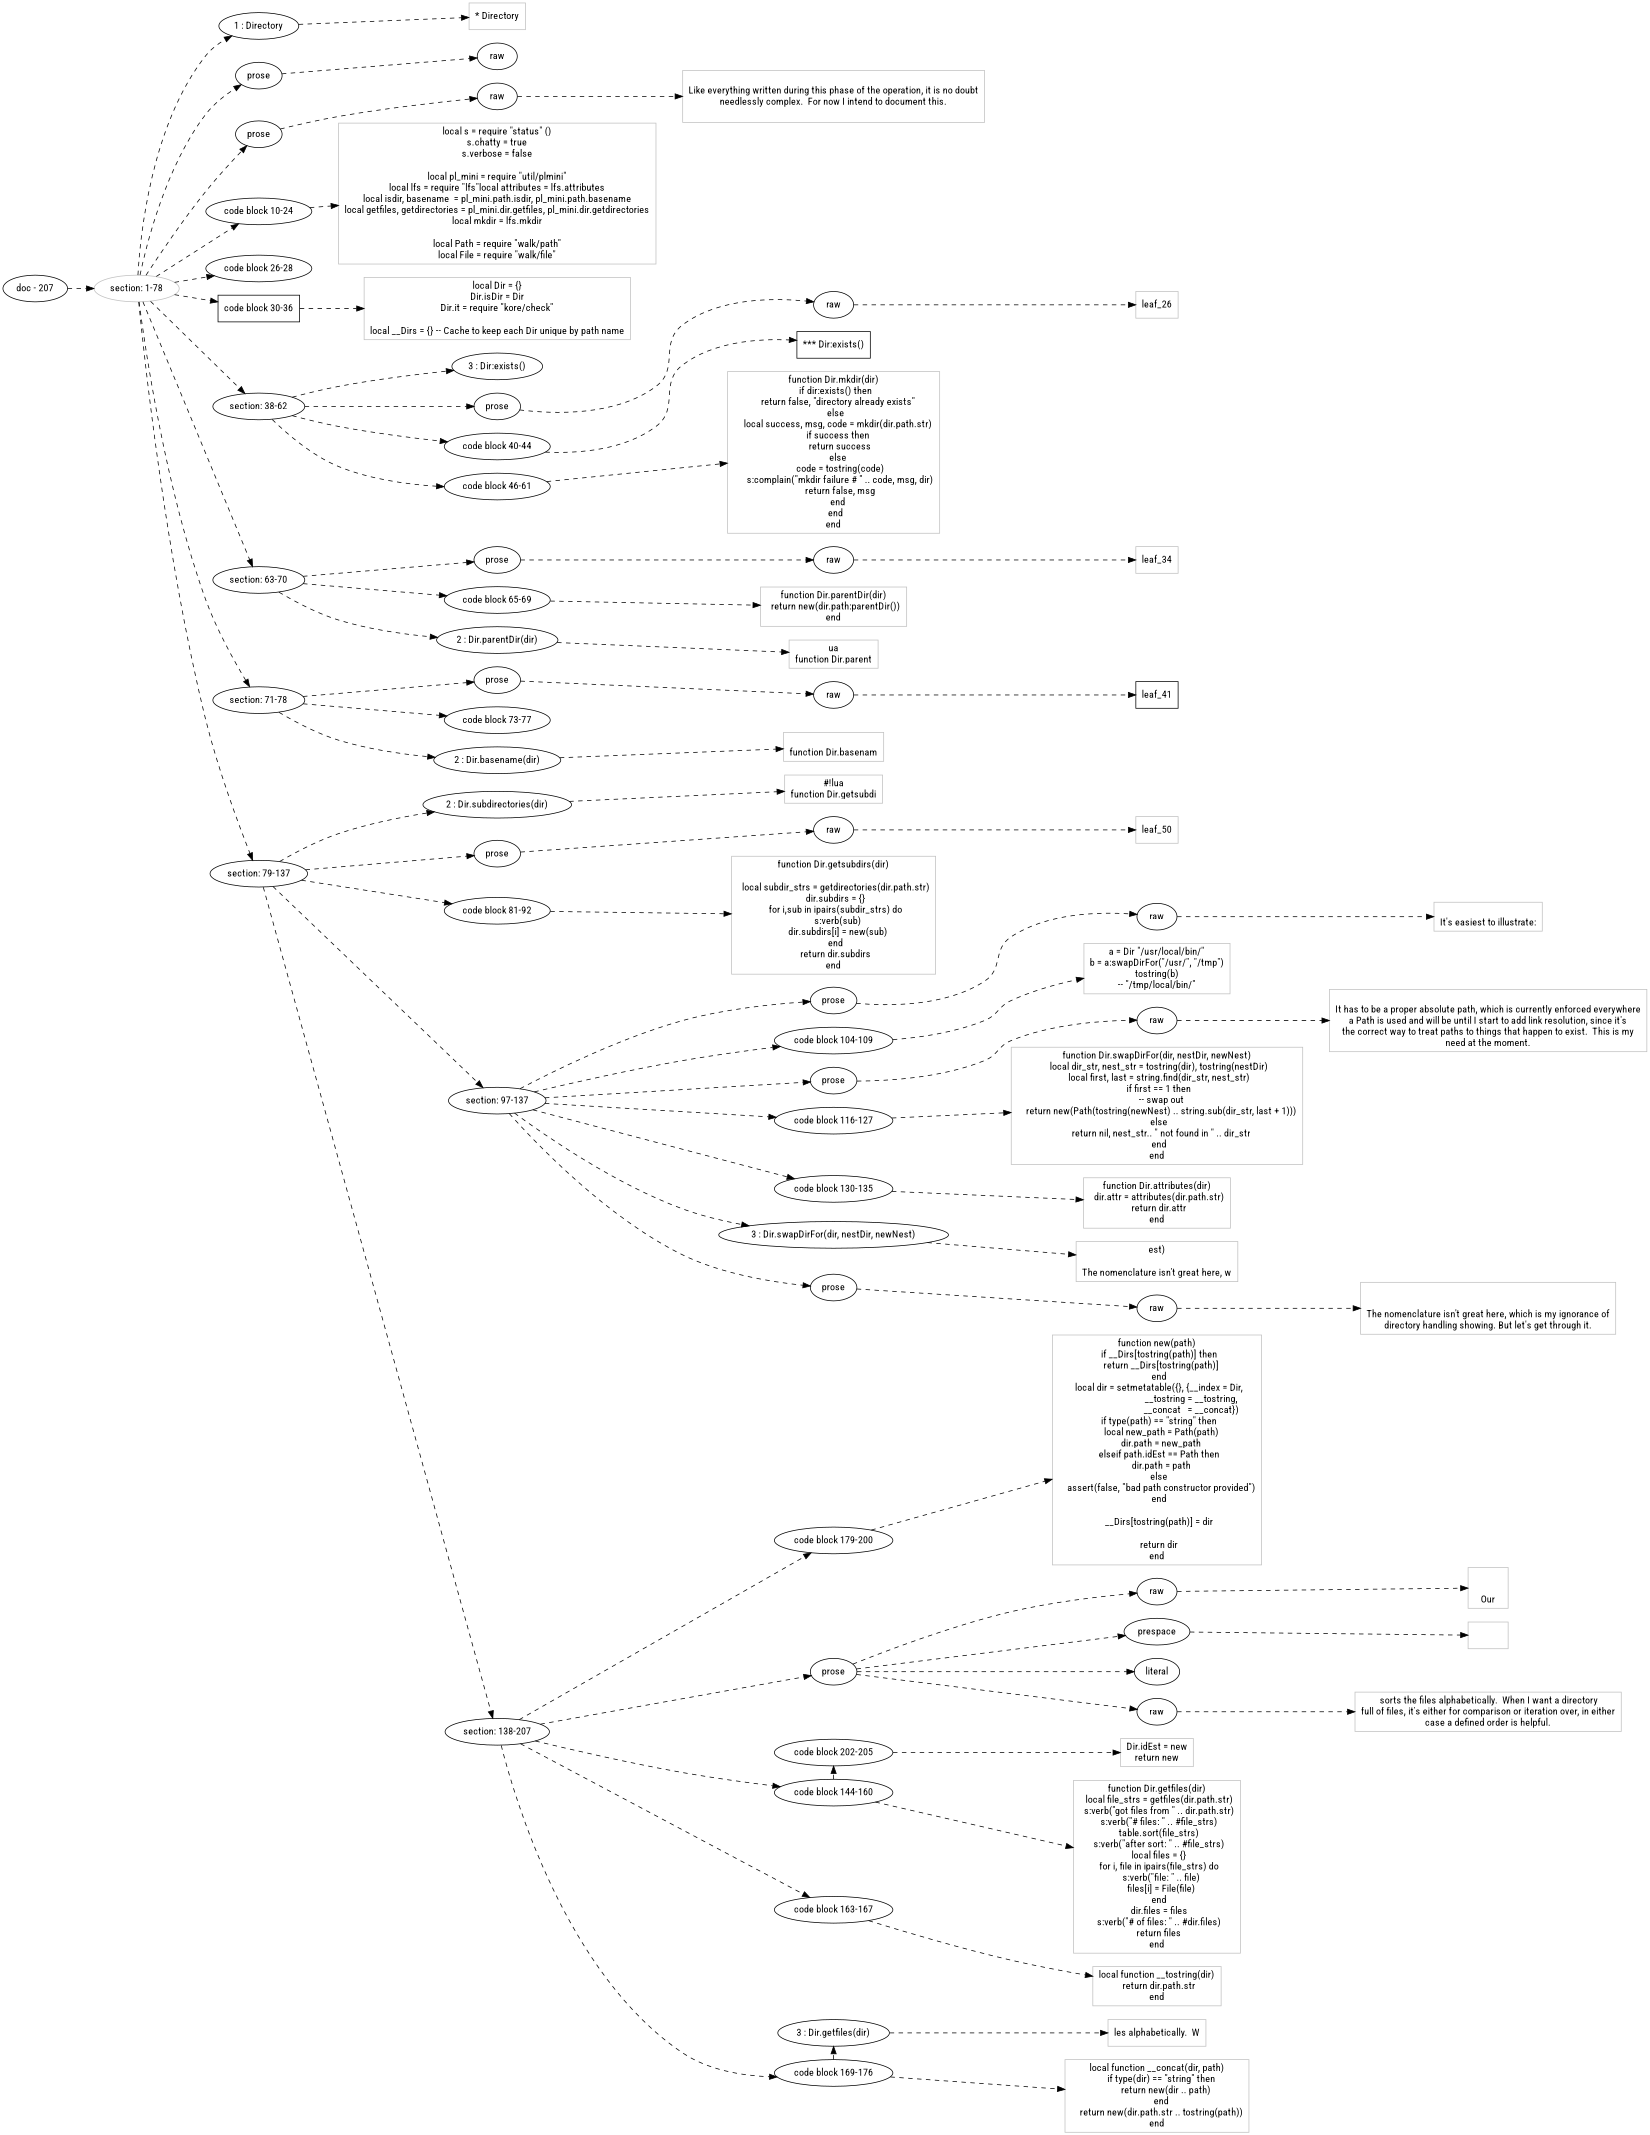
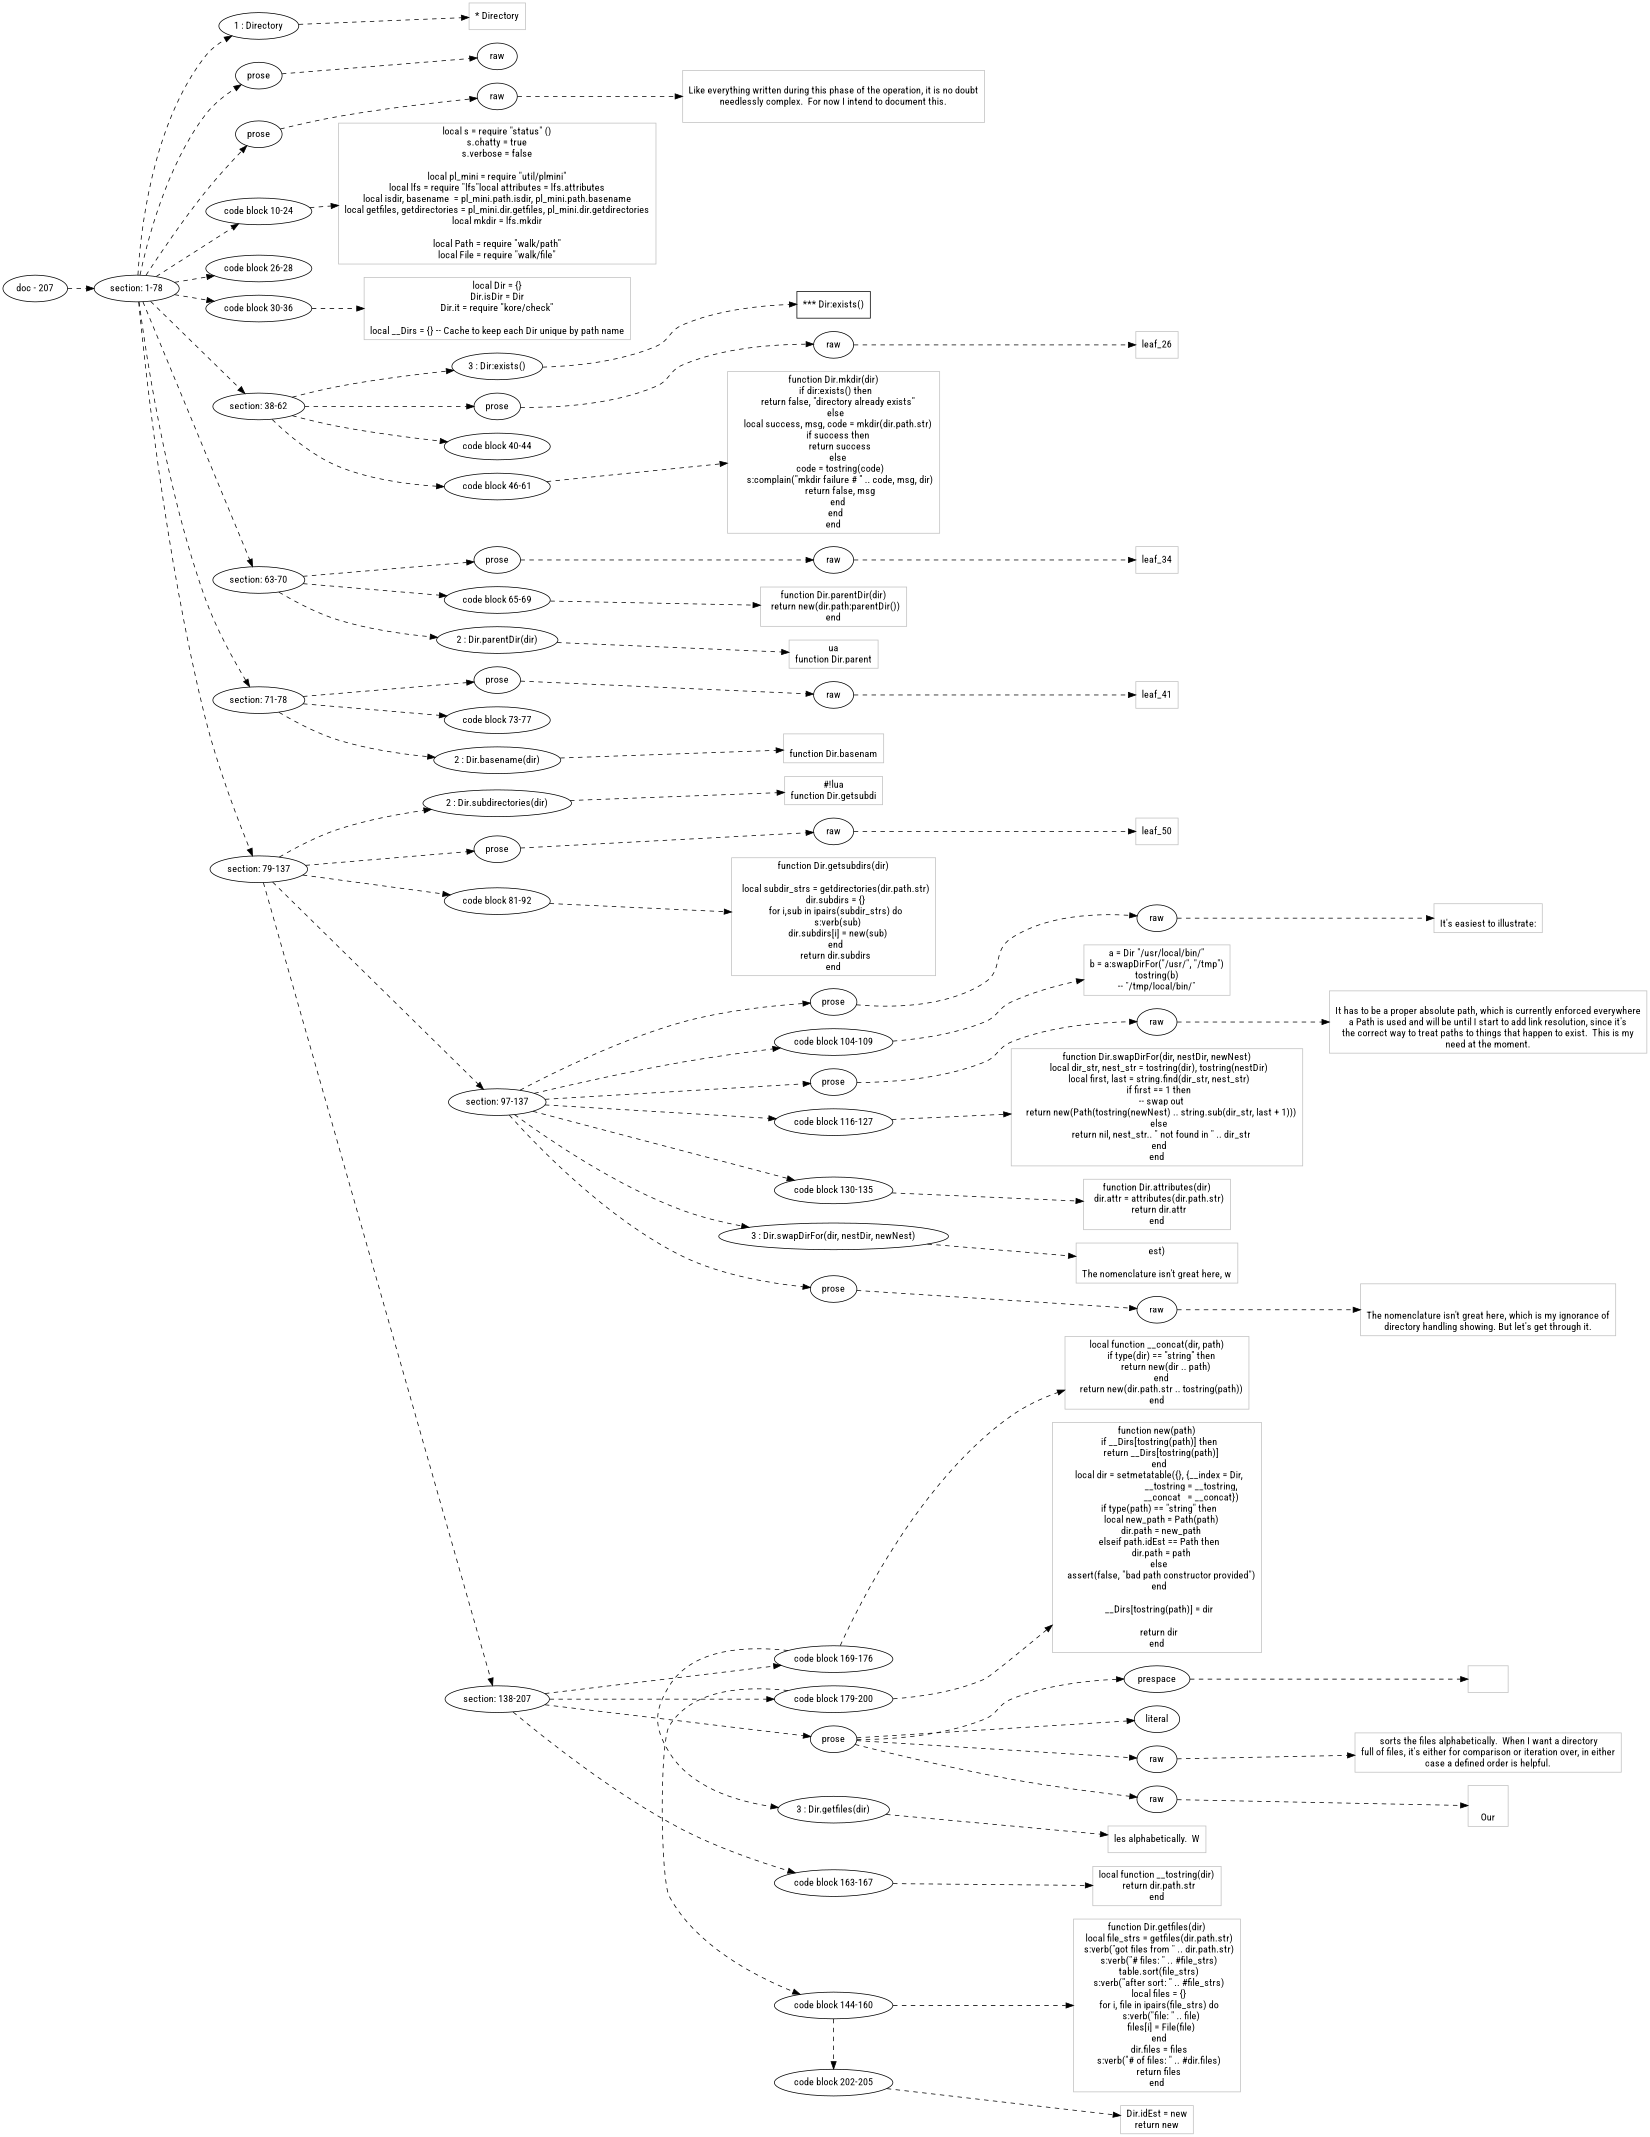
node "section: 1-78": color Gray -> black
node "code block 30-36": shape box -> ellipse
edge "code block 40-44" -> "*** Dir:exists()": now "3 : Dir:exists()" -> "*** Dir:exists()"
node "leaf_41": color black -> Gray
edge "section: 138-207" -> "code block 144-160": now "code block 179-200" -> "code block 144-160"
